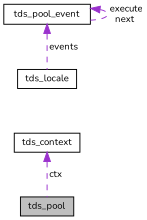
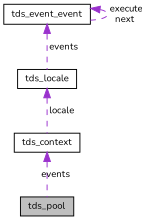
node "tds_pool_event": label "tds_pool_event" -> "tds_event_event"
edge "tds_context" -> "tds_locale": added, label "locale"
edge "tds_pool" -> "tds_context": label " ctx" -> " events"
